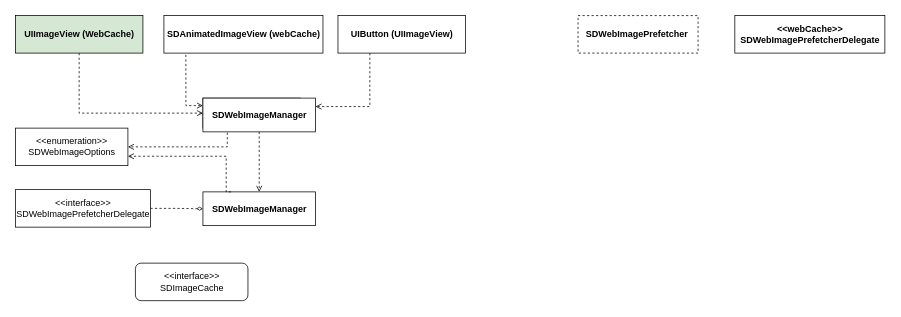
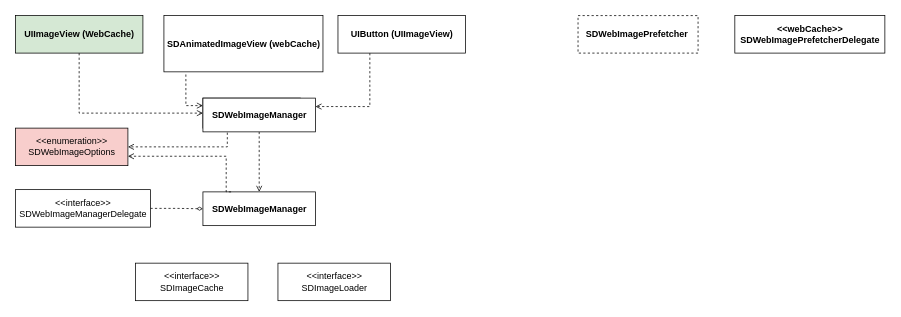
node "SDAnimatedImageView (webCache)": size 159x38 -> 159x56
node "<<enumeration>> SDWebImageOptions": fillcolor #ffffff -> #f8cecc
node "<<interface>> SDWebImagePrefetcherDelegate": label "<<interface>> SDWebImagePrefetcherDelegate" -> "<<interface>> SDWebImageManagerDelegate"
node "<<interface>> SDImageCache": shape rounded rectangle -> rectangle
node "<<interface>> SDImageLoader": added
